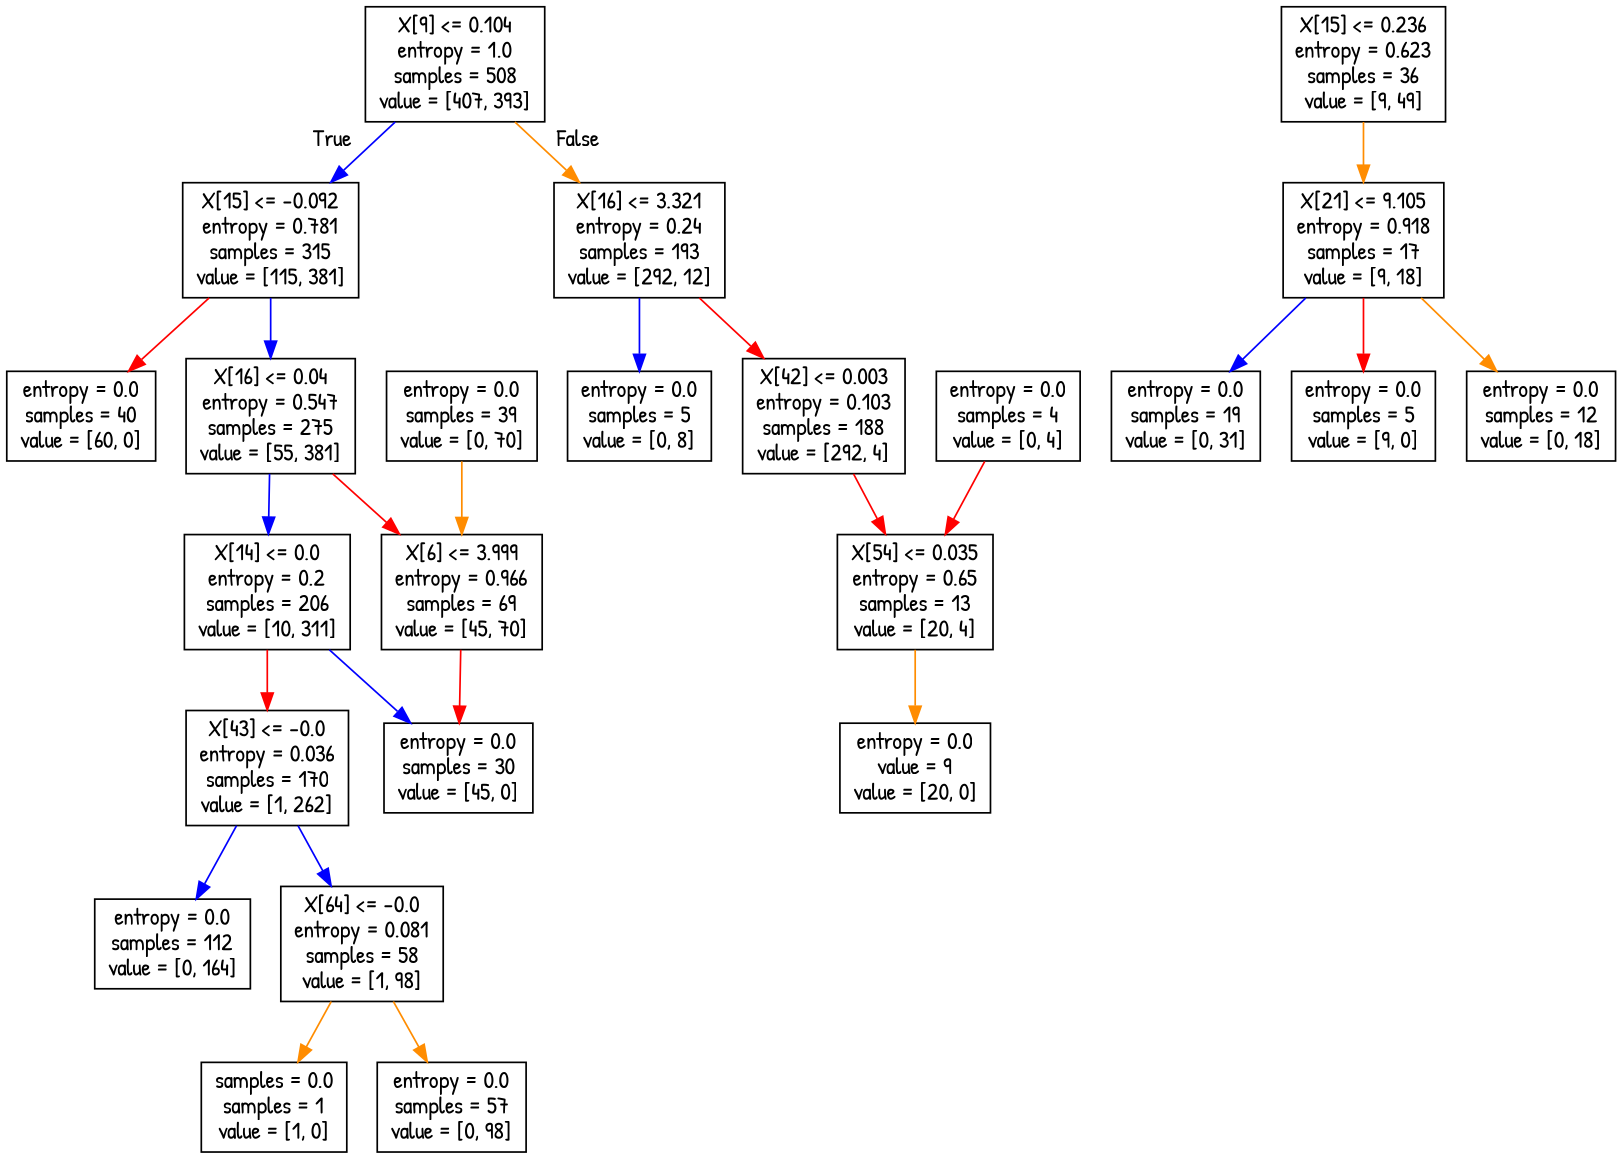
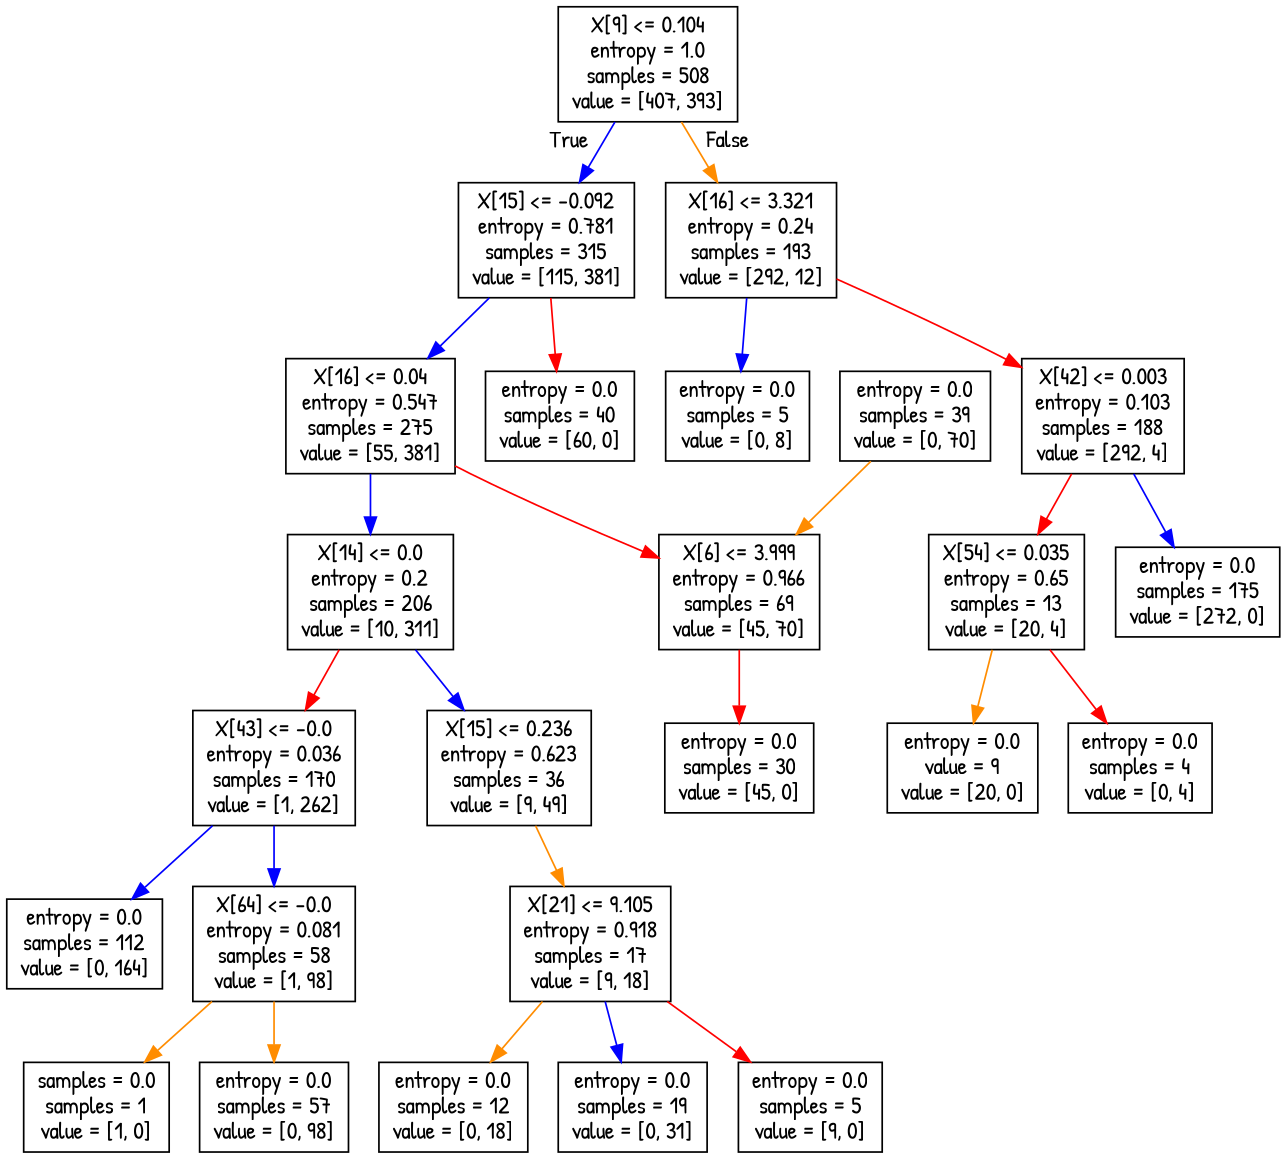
edge "entropy = 0.0 samples = 4 value = [0, 4]" -> "X[54] <= 0.035 entropy = 0.65 samples = 13 value = [20, 4]": reversed
node "entropy = 0.0 samples = 175 value = [272, 0]": added
edge "X[14] <= 0.0 entropy = 0.2 samples = 206 value = [10, 311]" -> "entropy = 0.0 samples = 30 value = [45, 0]": now "X[14] <= 0.0 entropy = 0.2 samples = 206 value = [10, 311]" -> "X[15] <= 0.236 entropy = 0.623 samples = 36 value = [9, 49]"
